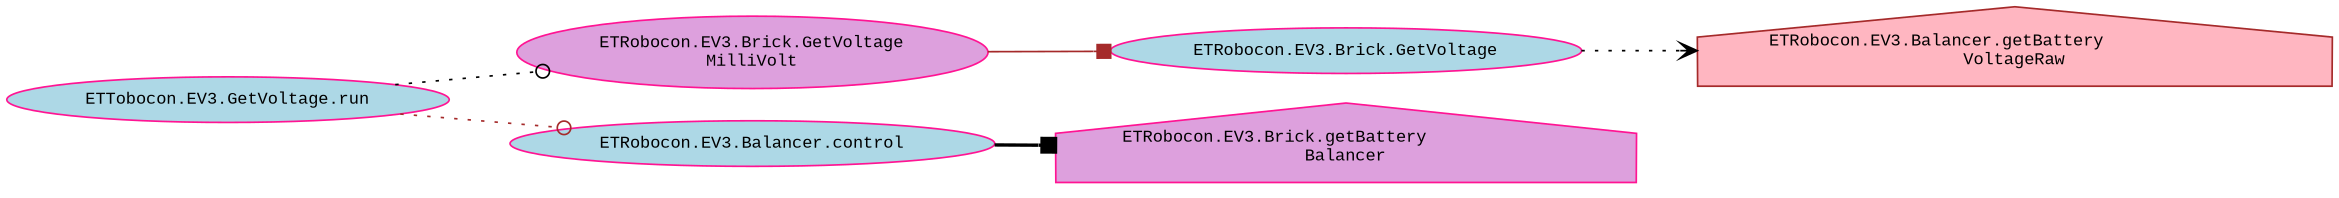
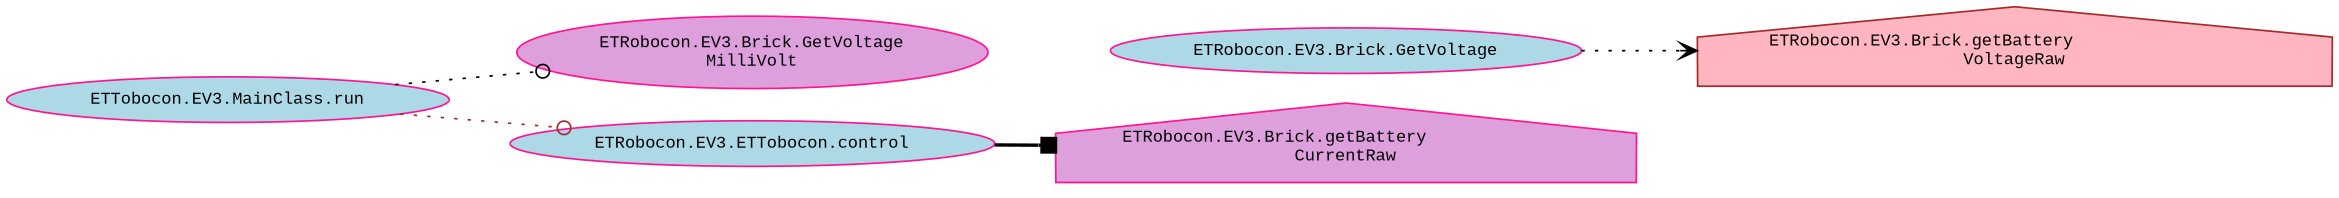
node "ETRobocon.EV3.Balancer.getBattery VoltageRaw": label "ETRobocon.EV3.Balancer.getBattery VoltageRaw" -> "ETRobocon.EV3.Brick.getBattery VoltageRaw"
edge "ETRobocon.EV3.Brick.GetVoltage MilliVolt" -> "ETRobocon.EV3.Brick.GetVoltage": removed
node "ETTobocon.EV3.GetVoltage.run": label "ETTobocon.EV3.GetVoltage.run" -> "ETTobocon.EV3.MainClass.run"
node "ETRobocon.EV3.Balancer.control": label "ETRobocon.EV3.Balancer.control" -> "ETRobocon.EV3.ETTobocon.control"
node "ETRobocon.EV3.Brick.getBattery Balancer": label "ETRobocon.EV3.Brick.getBattery Balancer" -> "ETRobocon.EV3.Brick.getBattery CurrentRaw"
